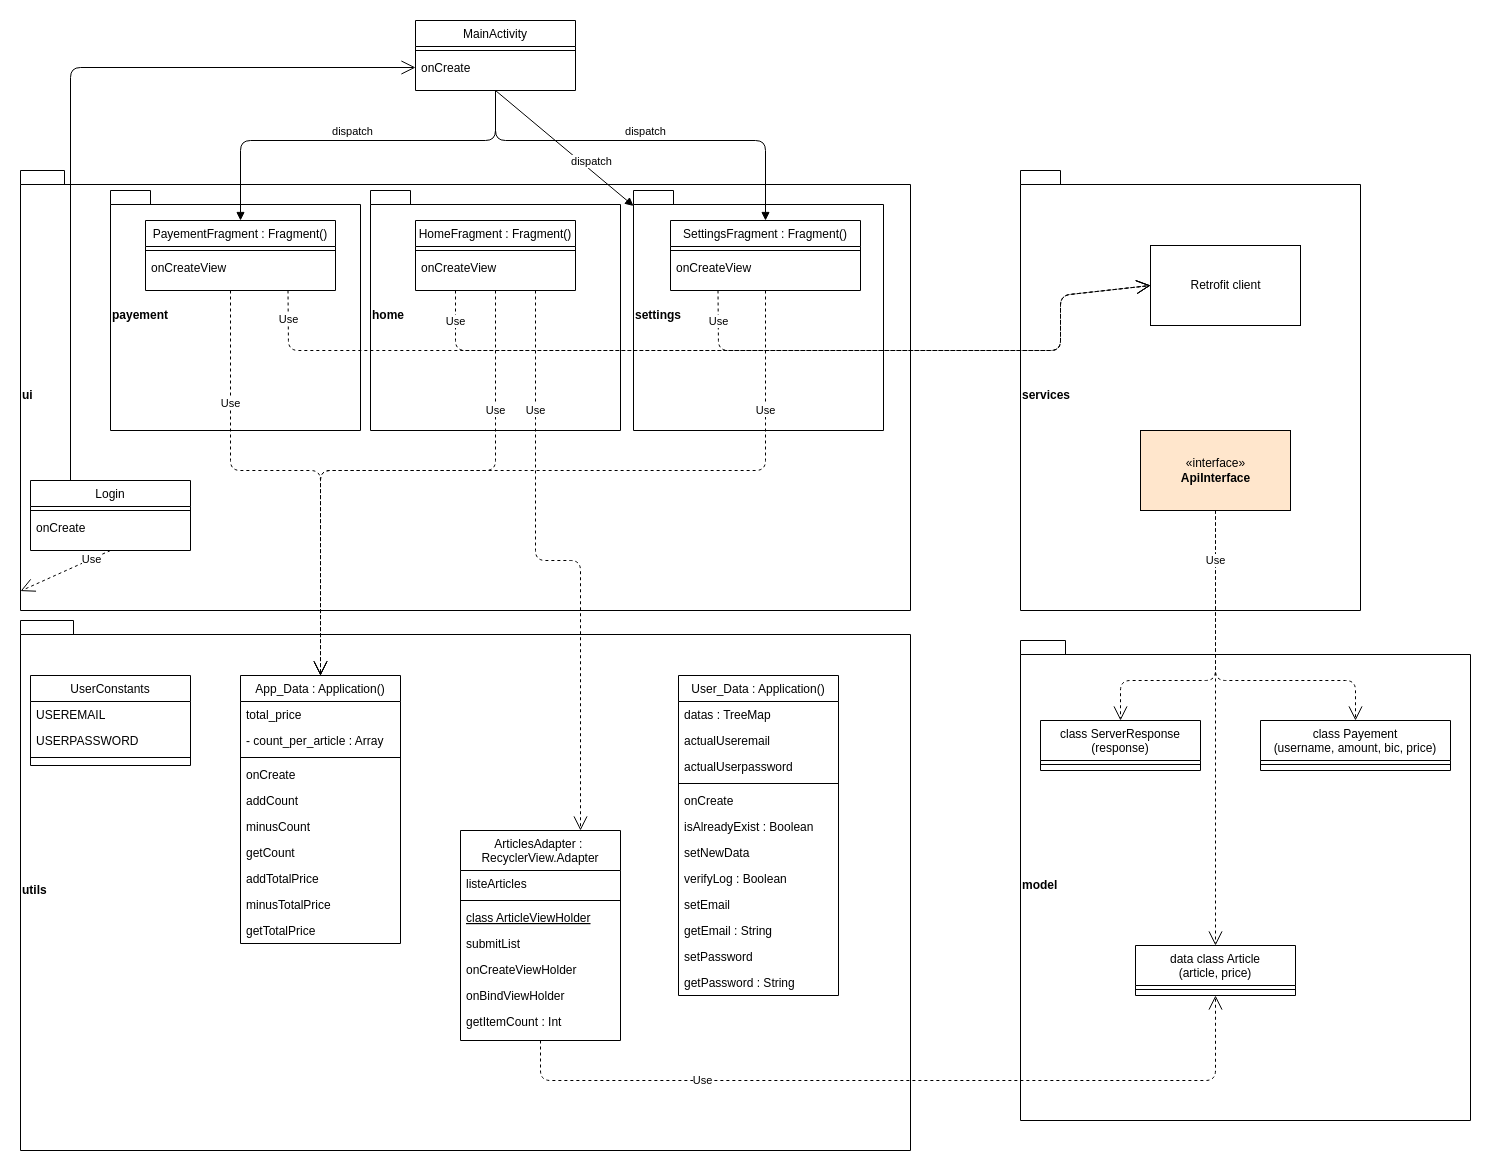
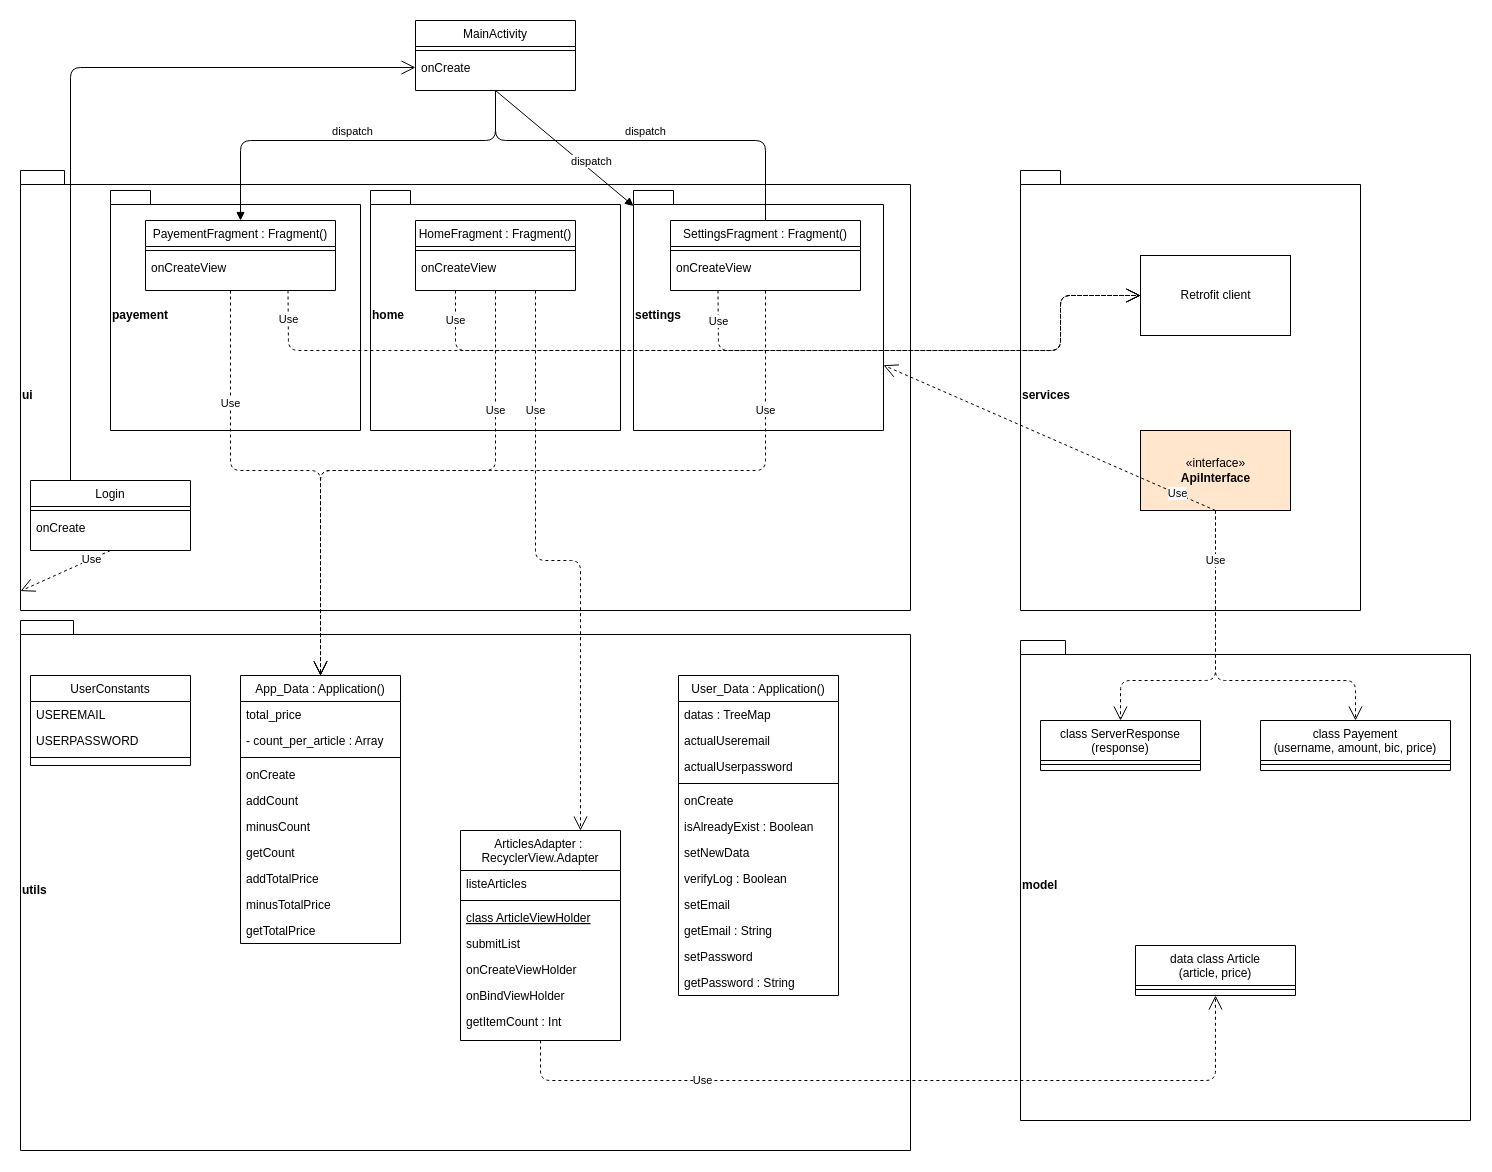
edge "MainActivity" -> "SettingsFragment : Fragment()": arrowhead block -> none
node "Retrofit client": moved (1226, 286) -> (1216, 296)
edge "«interface» ApiInterface" -> "data class Article (article, price)": now "«interface» ApiInterface" -> "settings"
